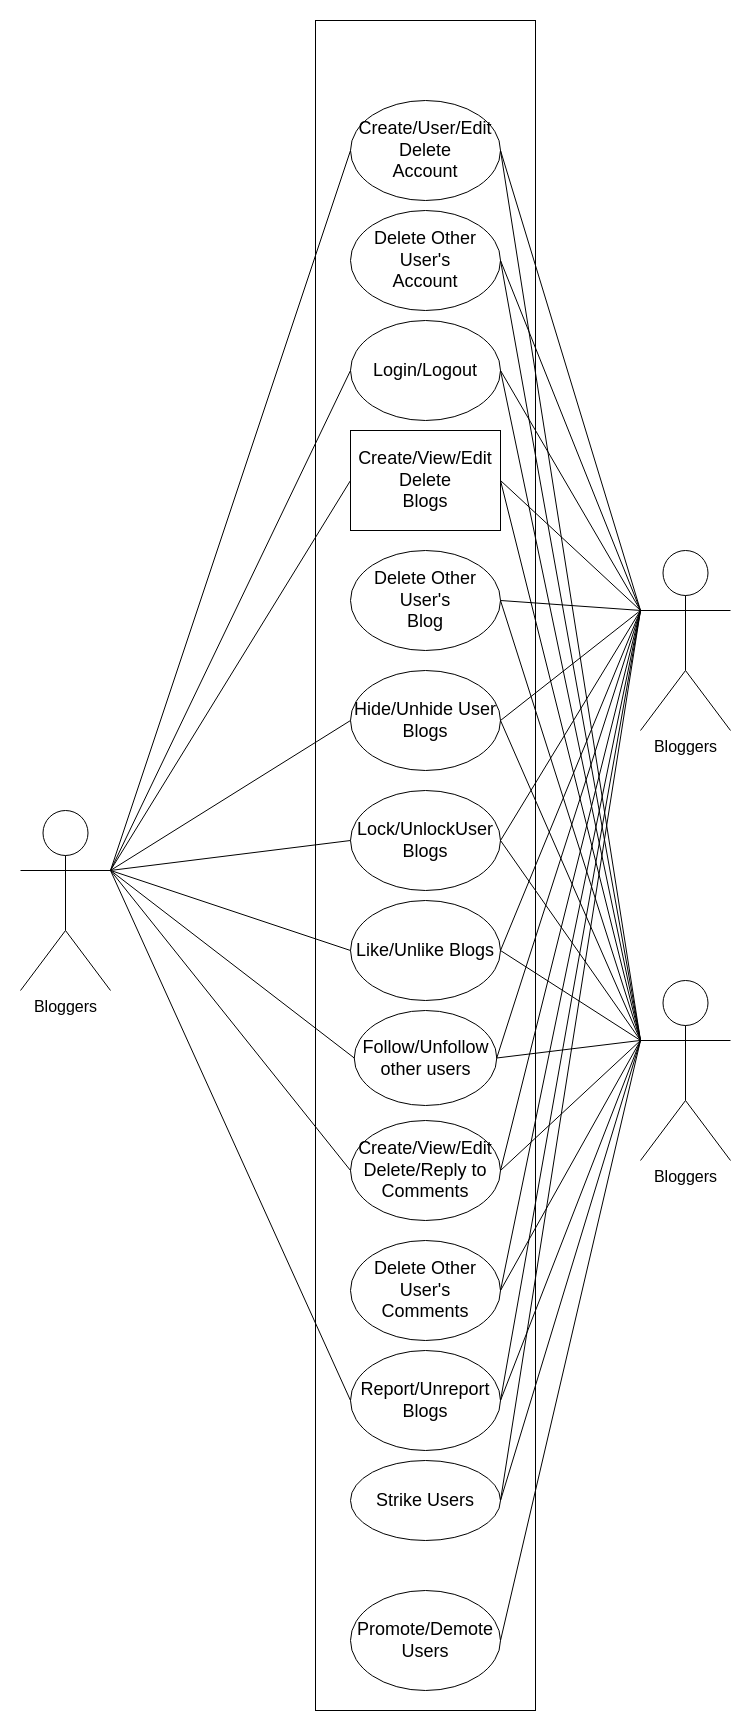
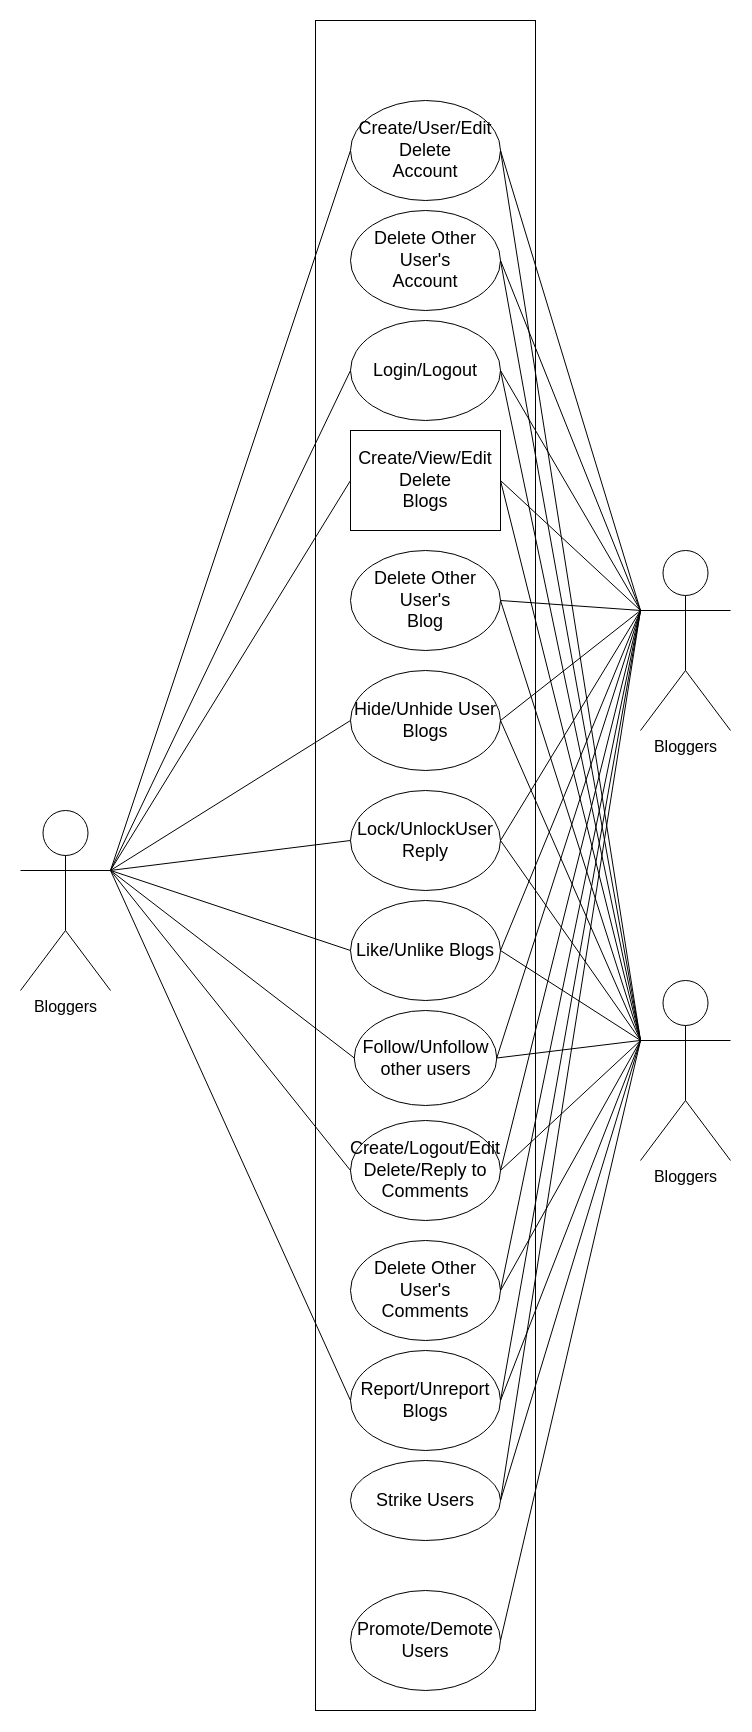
node "Lock/UnlockUser Blogs": label "Lock/UnlockUser Blogs" -> "Lock/UnlockUser Reply"
node "Create/View/EditDelete/Reply toComments": label "Create/View/EditDelete/Reply toComments" -> "Create/Logout/EditDelete/Reply toComments"
